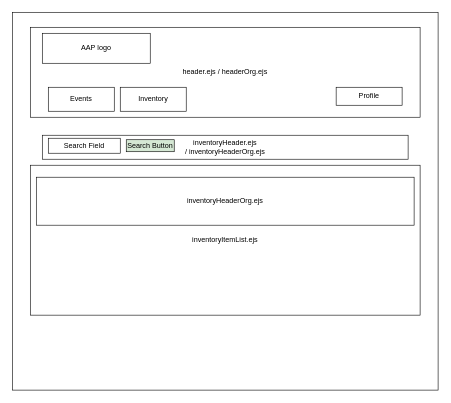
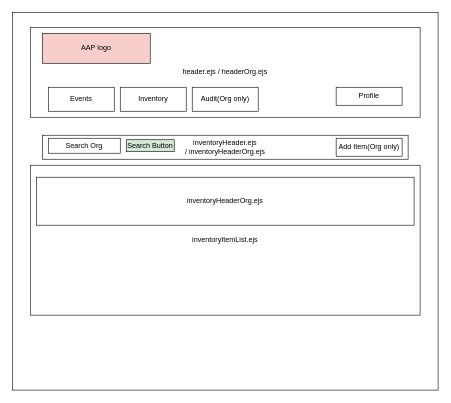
node "AAP logo": fillcolor #ffffff -> #f8cecc
node "Audit(Org only)": added
node "Search Field": label "Search Field" -> "Search Org"
node "Add Item(Org only)": added
